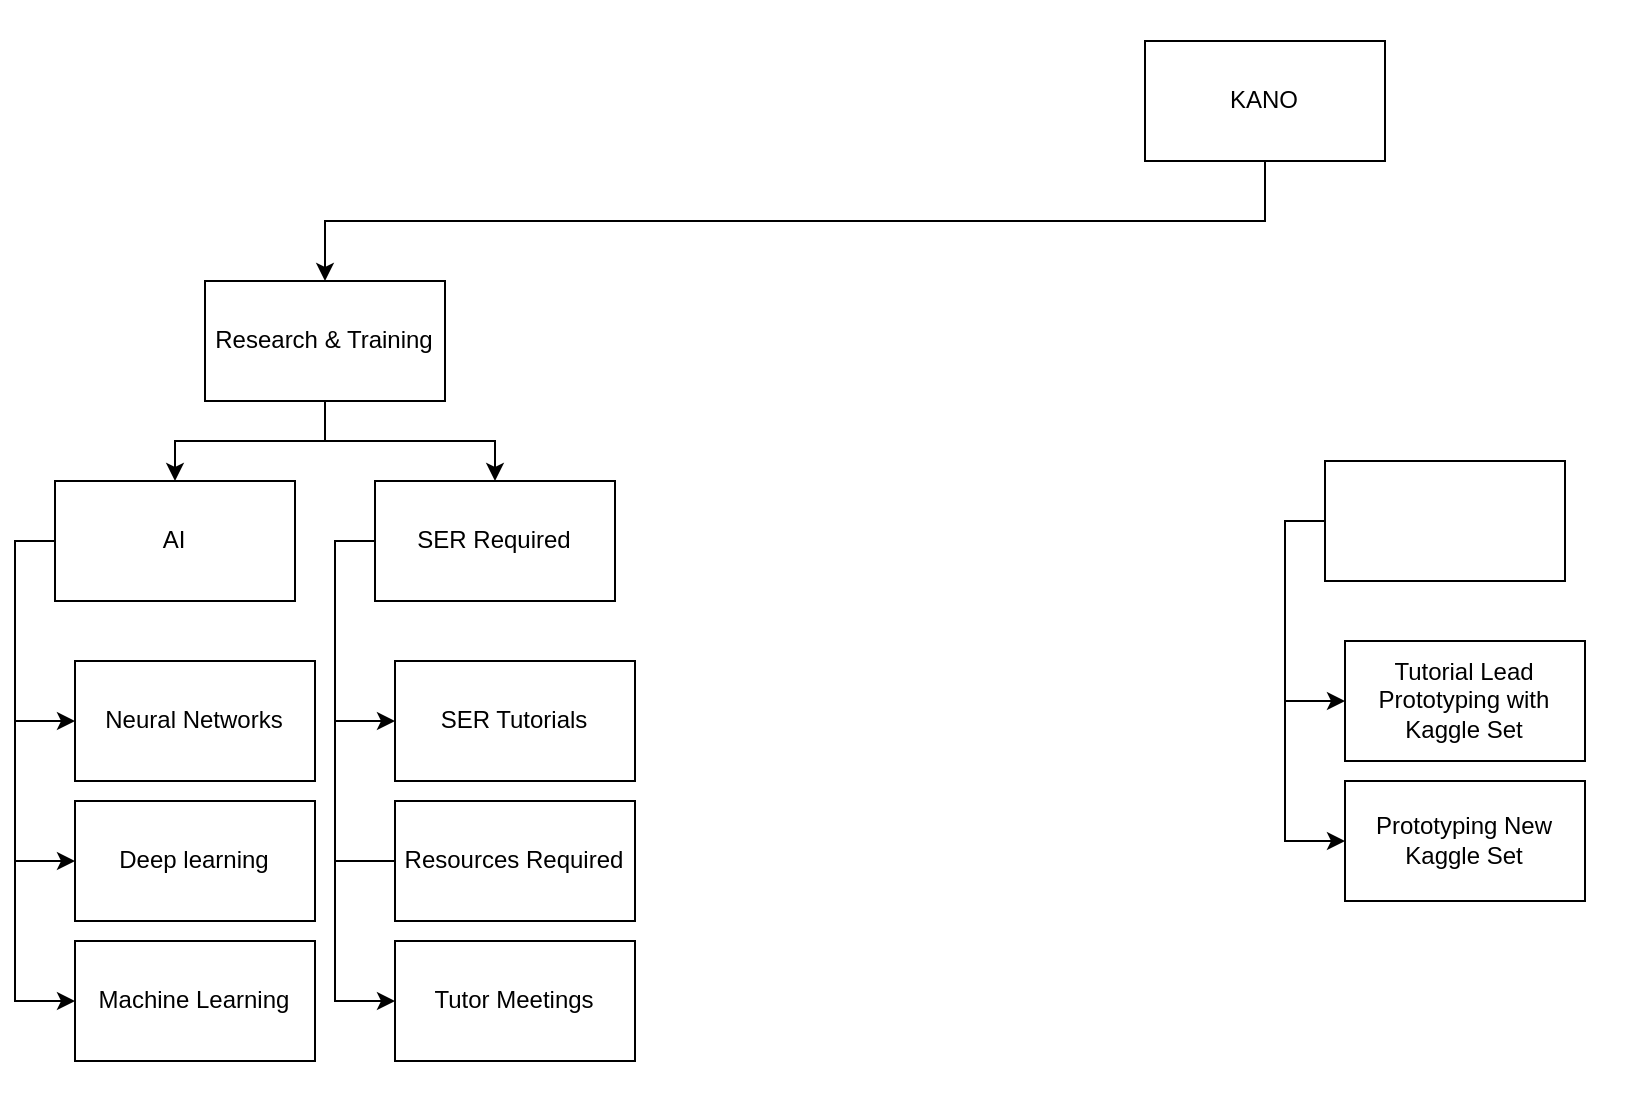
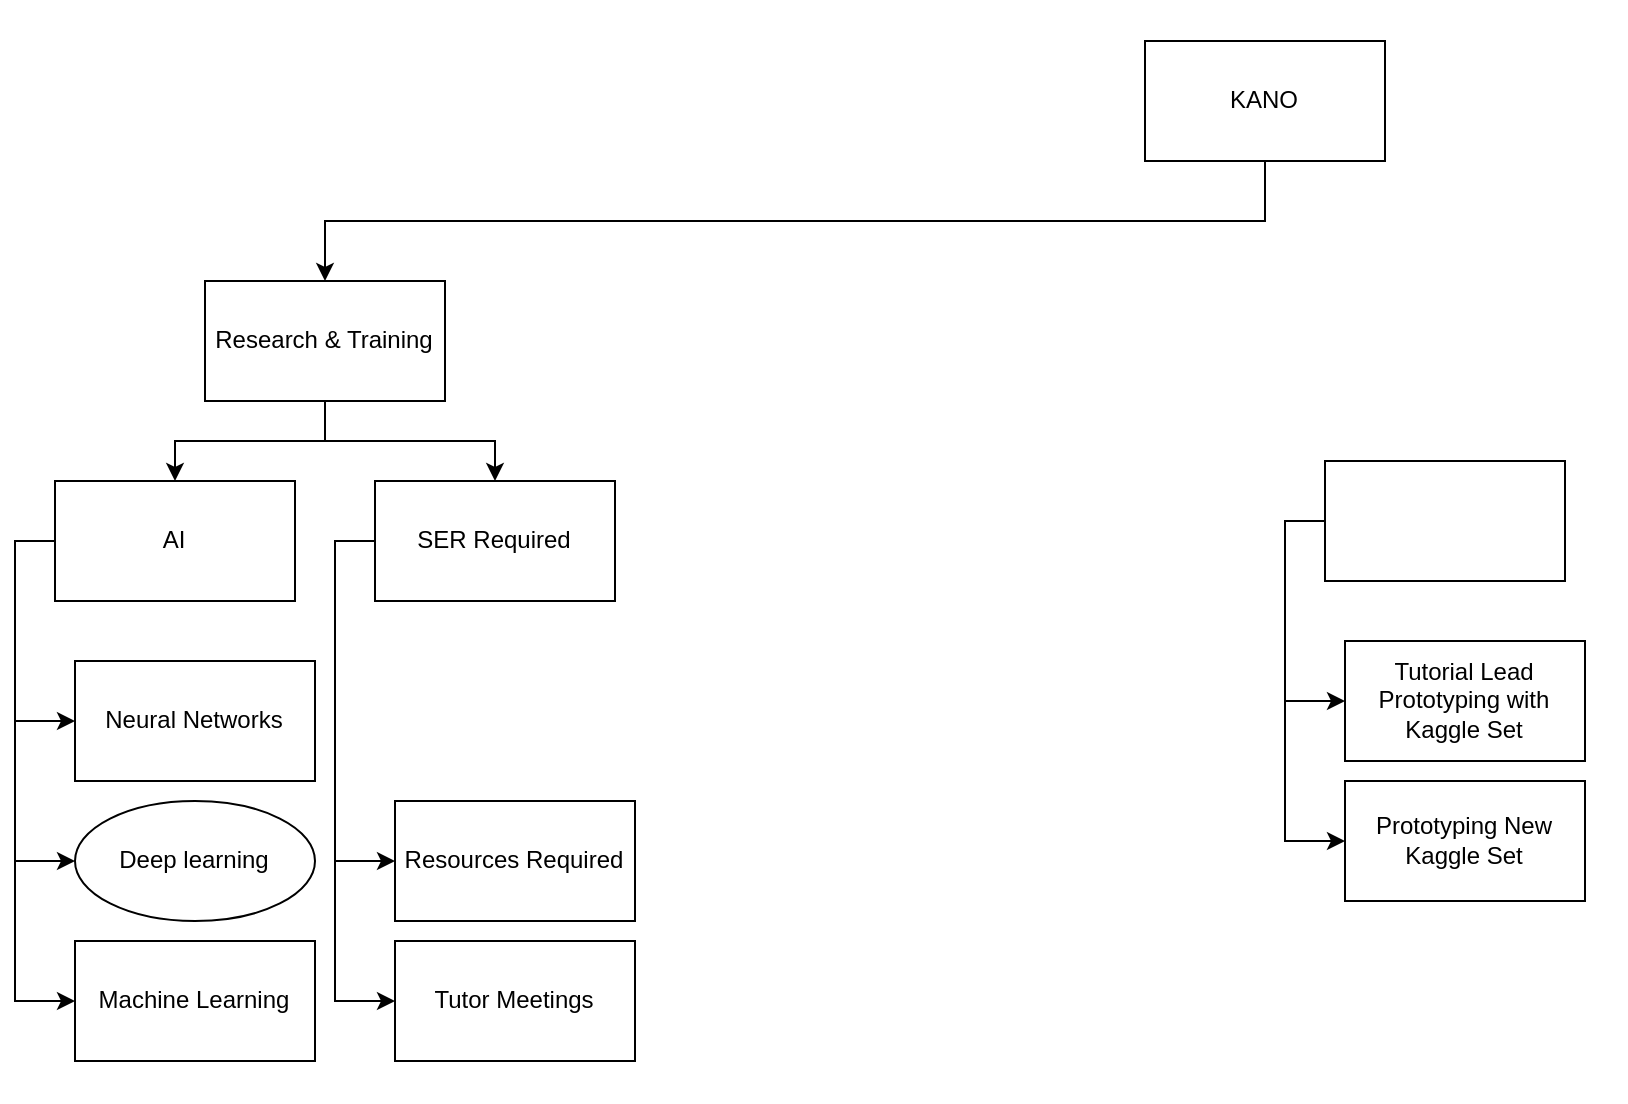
edge "SER Required" -> "SER Tutorials": removed
node "SER Tutorials": removed
node "Deep learning": shape rectangle -> ellipse
edge "SER Required" -- "Resources Required": arrowhead none -> classic
